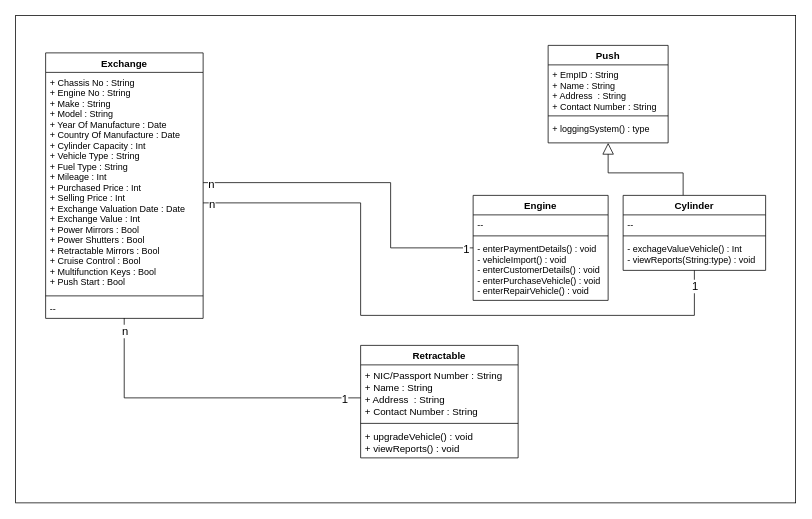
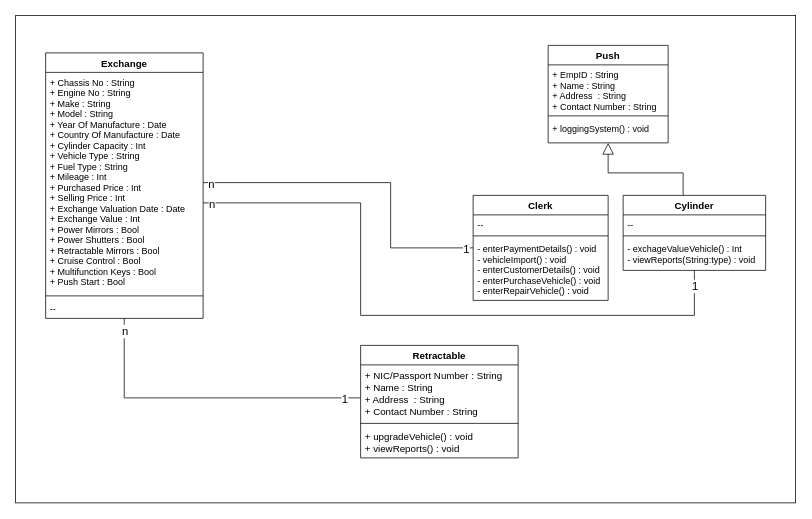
node "+ loggingSystem() : type": label "+ loggingSystem() : type" -> "+ loggingSystem() : void"
node "Engine": label "Engine" -> "Clerk"
